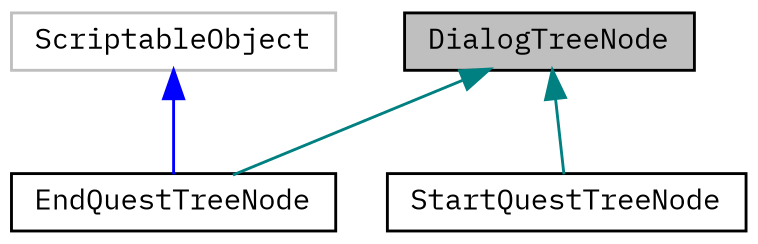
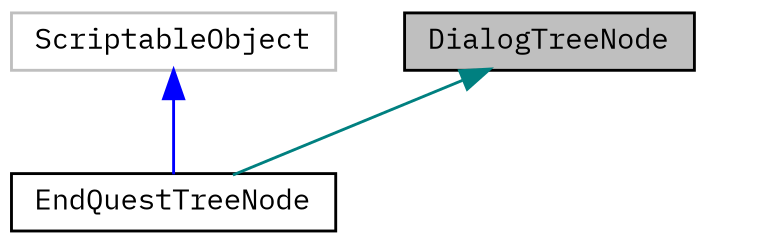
node "StartQuestTreeNode": removed
